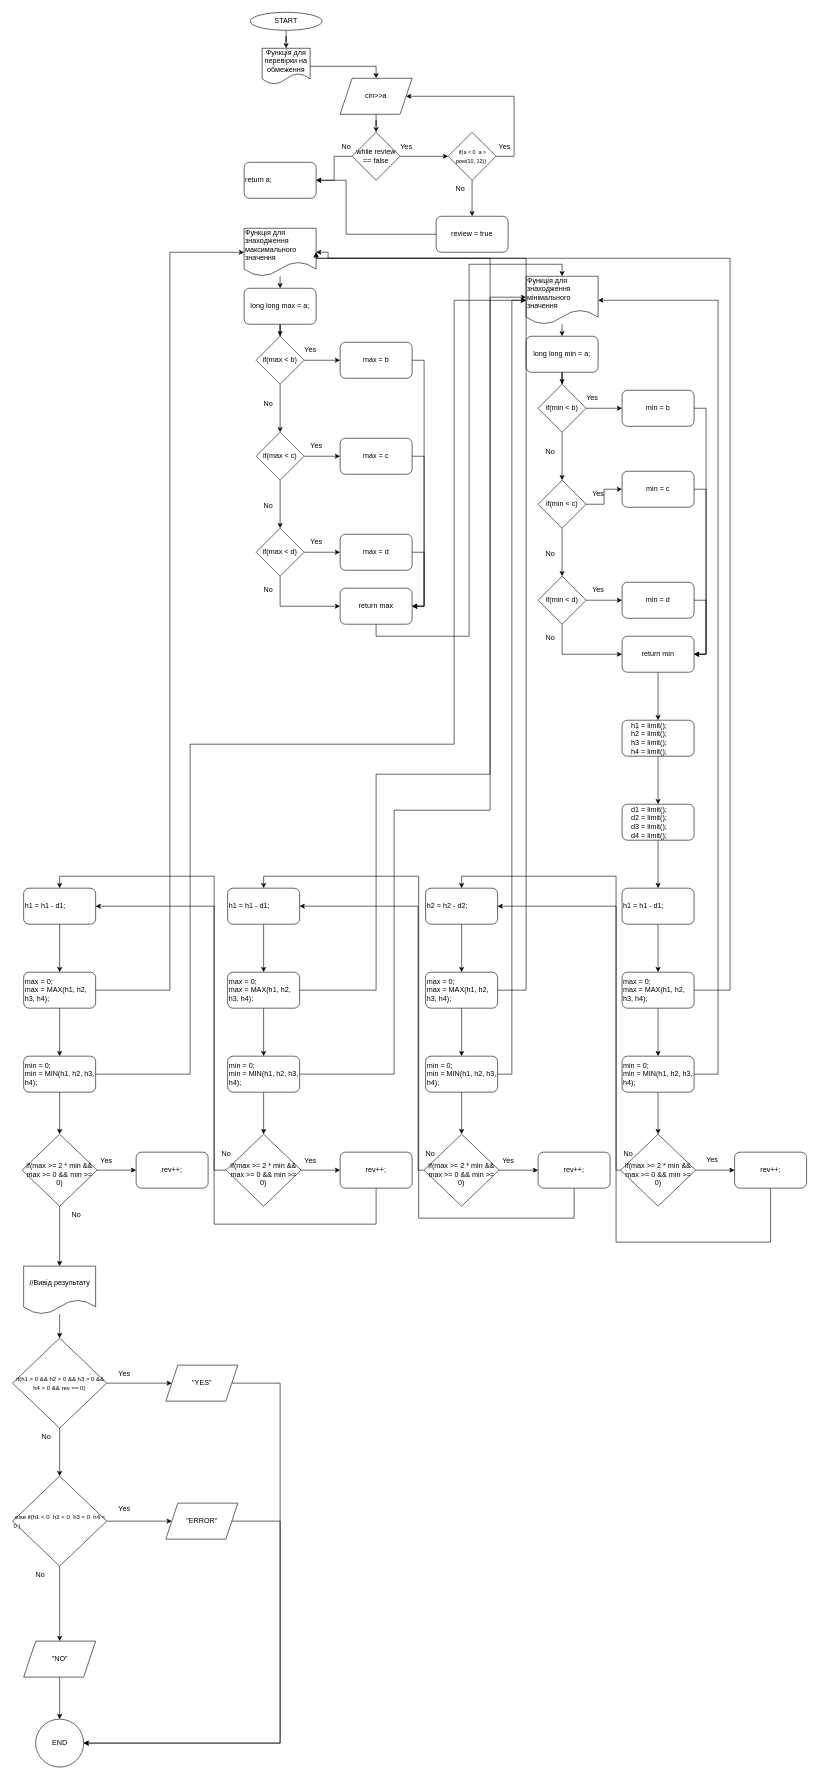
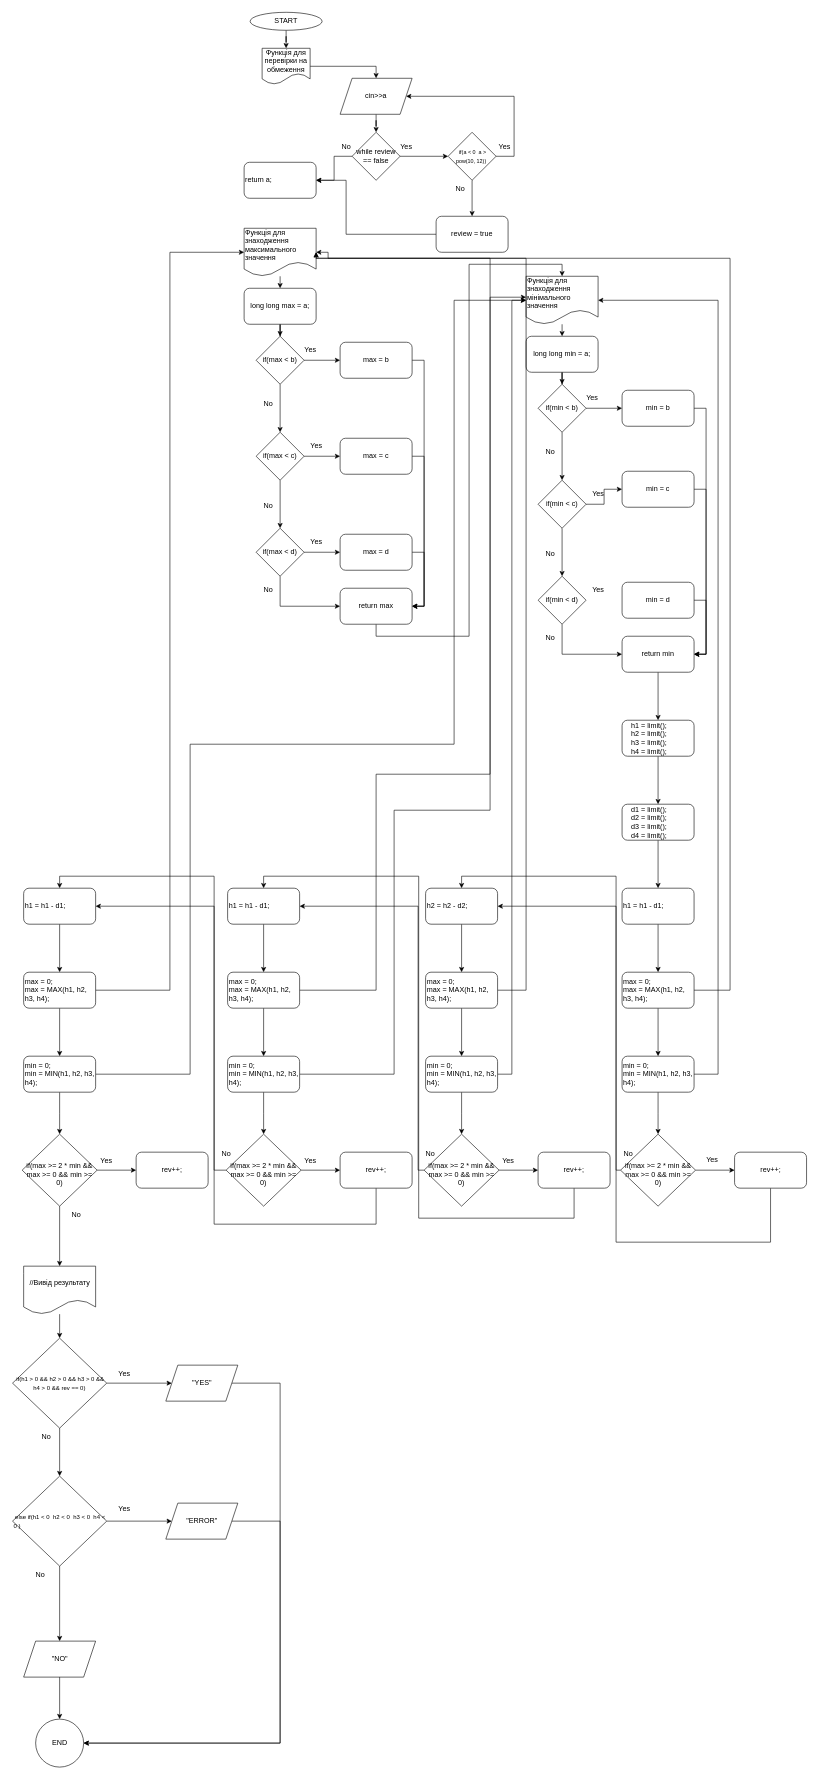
edge "if(min < d)" -> "min = d": removed
